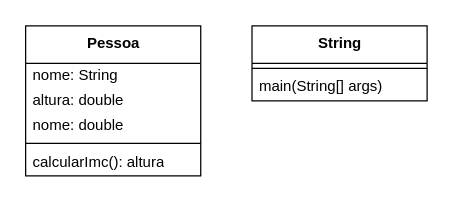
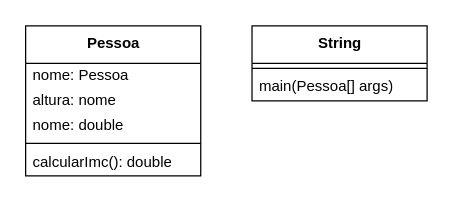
node "nome: String": label "nome: String" -> "nome: Pessoa"
node "main(String[] args)": label "main(String[] args)" -> "main(Pessoa[] args)"
node "altura: double": label "altura: double" -> "altura: nome"
node "calcularImc(): altura": label "calcularImc(): altura" -> "calcularImc(): double"
